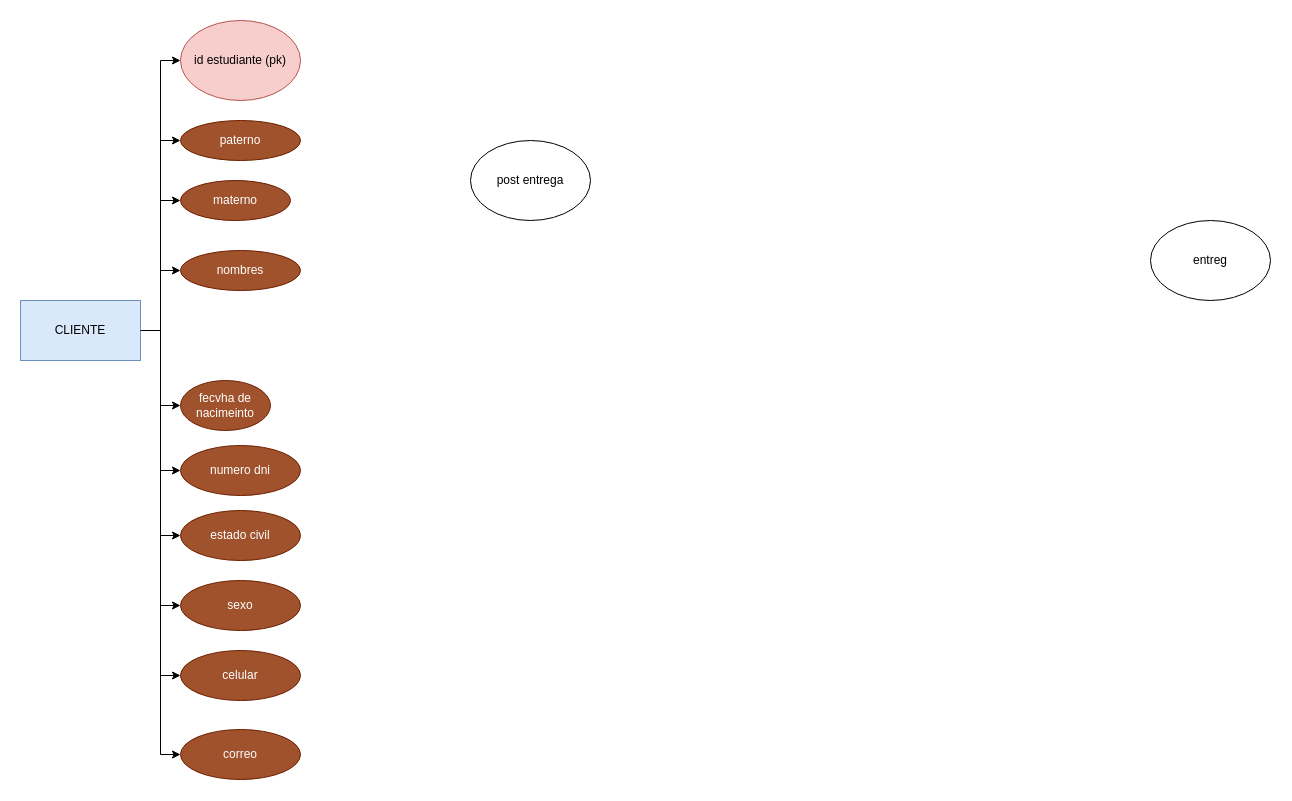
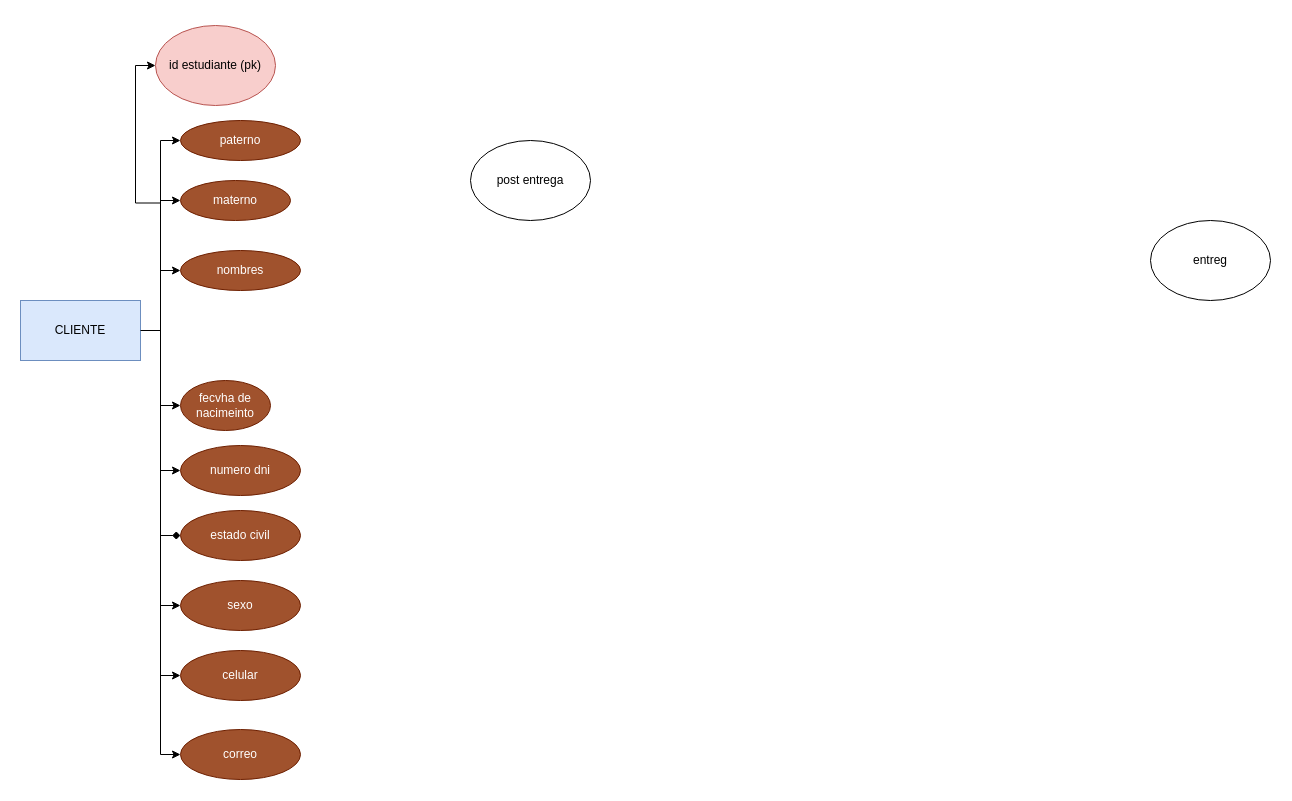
node "id estudiante (pk)": moved (241, 61) -> (216, 66)
edge "CLIENTE" -> "estado civil": arrowhead classic -> diamond
